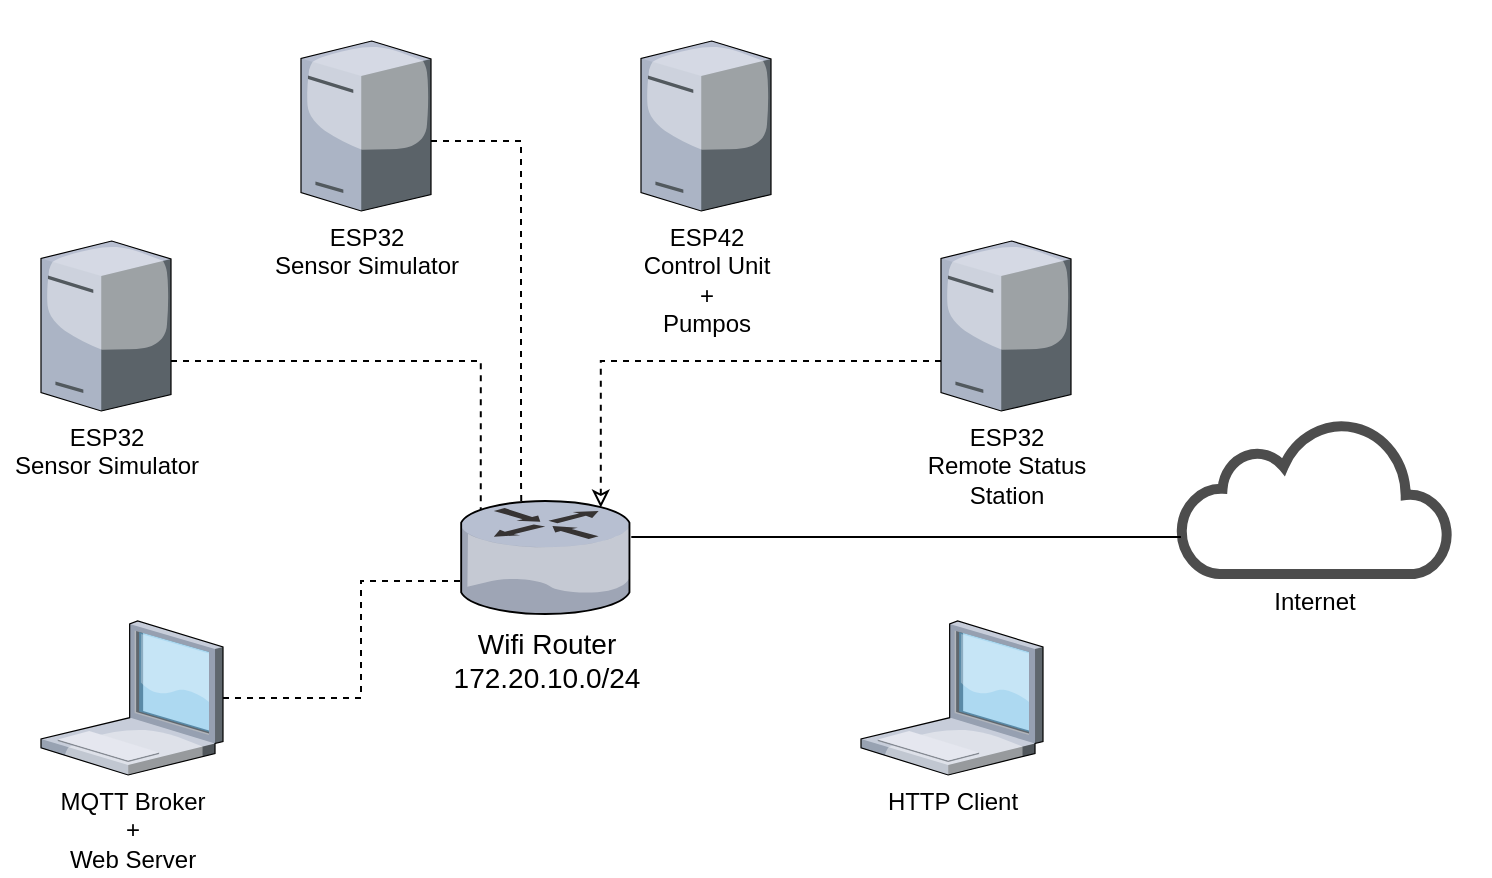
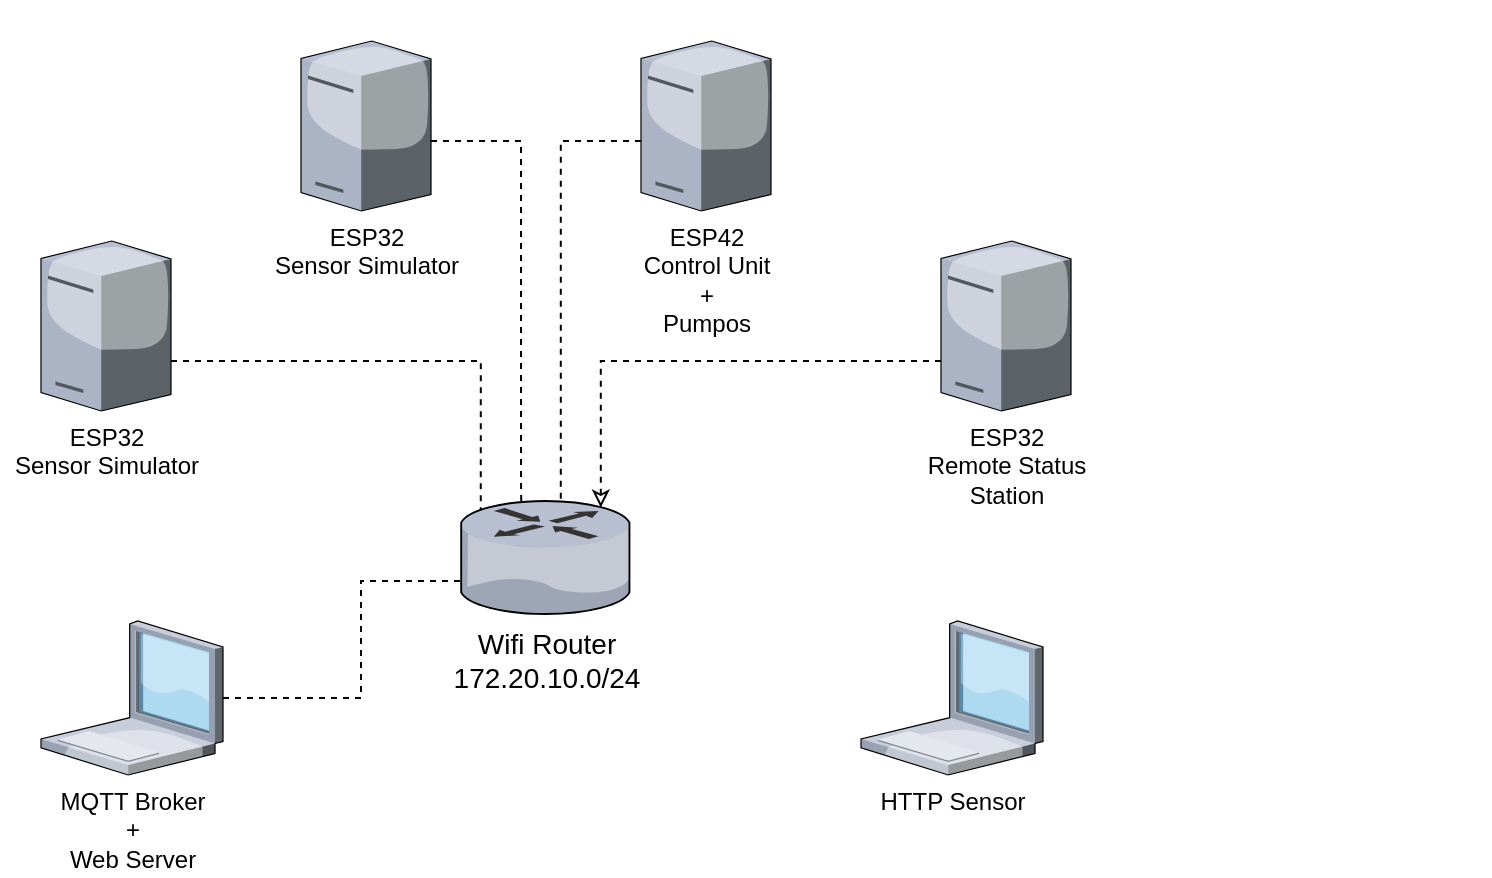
edge "ESP42 Control Unit + Pumpos" -- "Wifi Router 172.20.10.0/24": added
node "Internet": removed
edge "Internet" -- "Wifi Router 172.20.10.0/24": removed
node "HTTP Client": label "HTTP Client" -> "HTTP Sensor"
